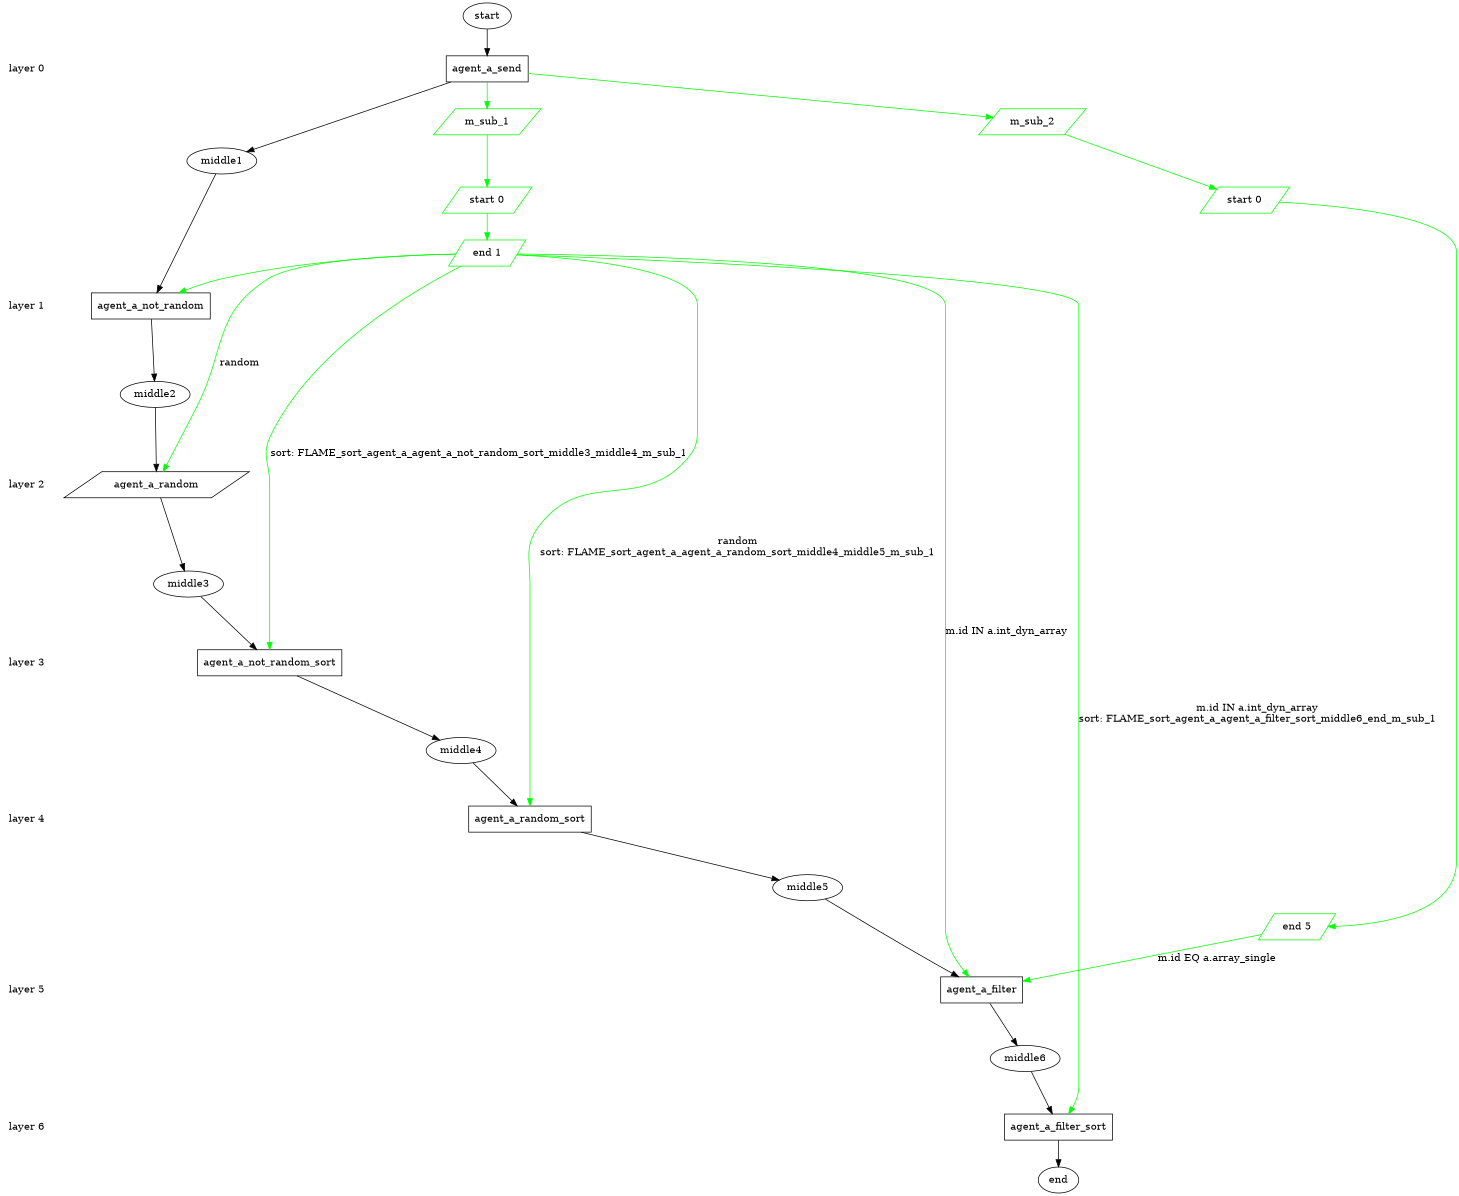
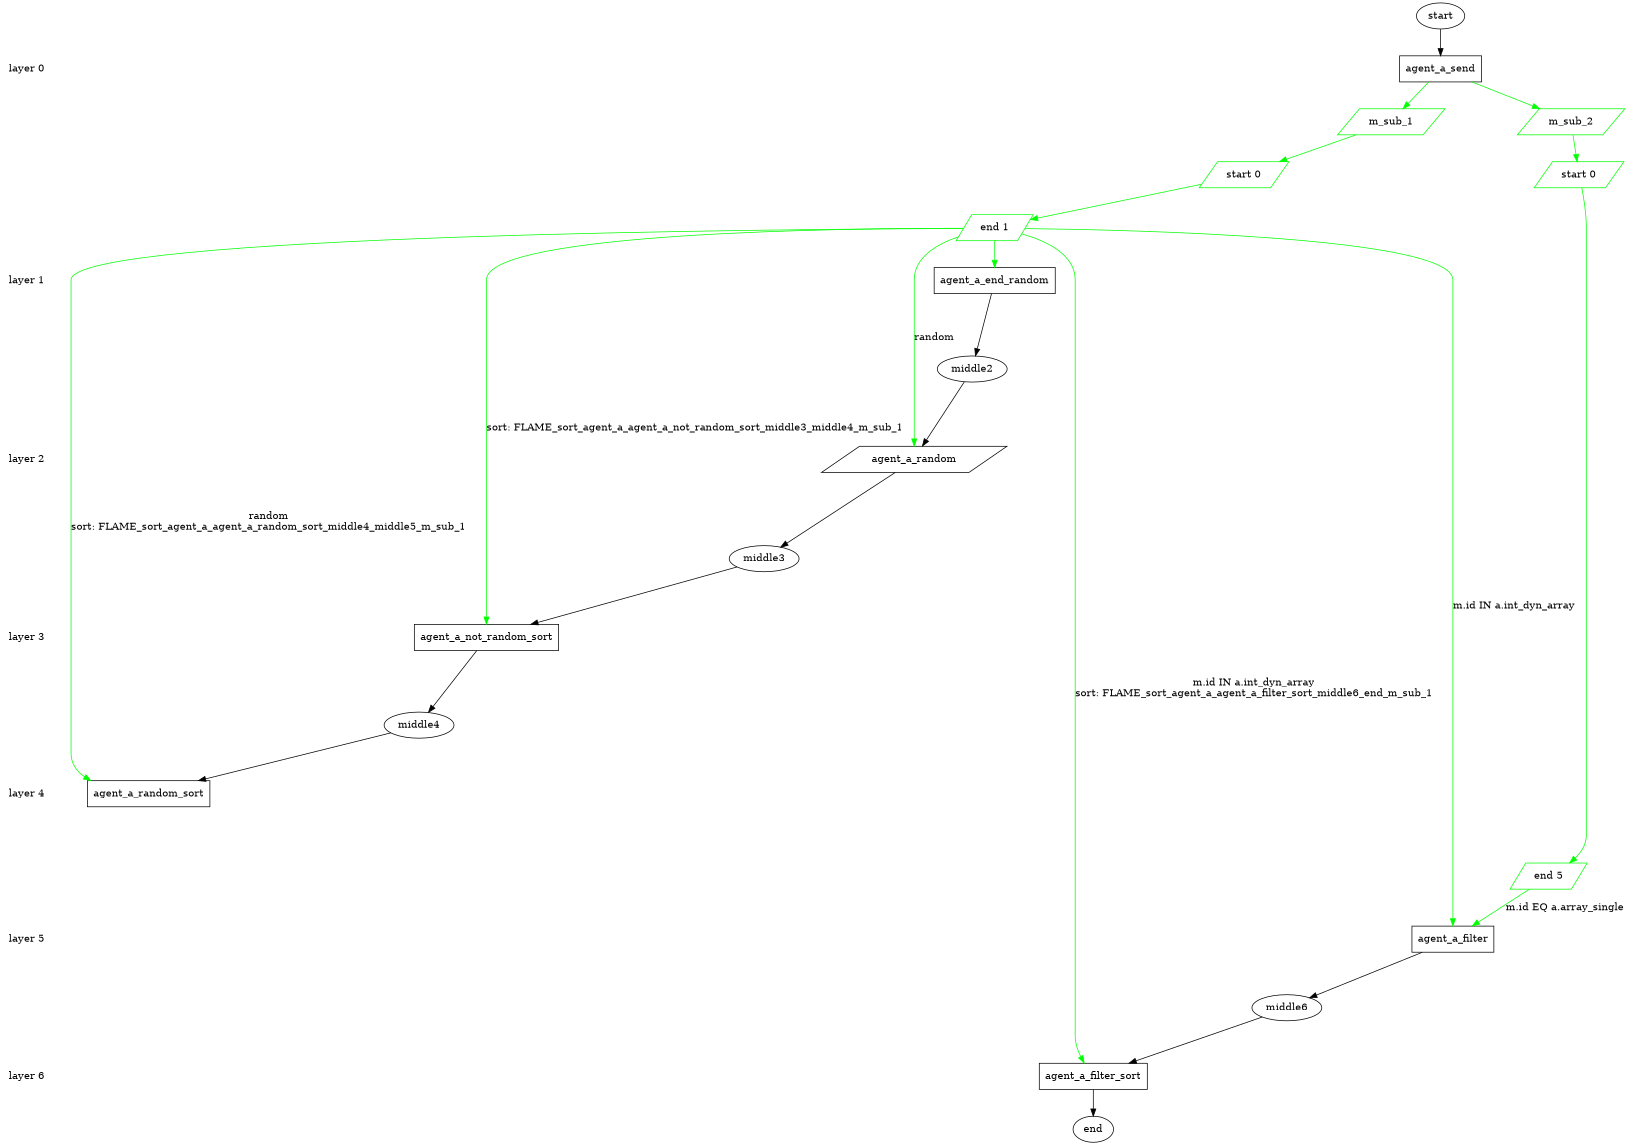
node "middle1": removed
node "agent_a_not_random": label "agent_a_not_random" -> "agent_a_end_random"
node "middle5": removed
